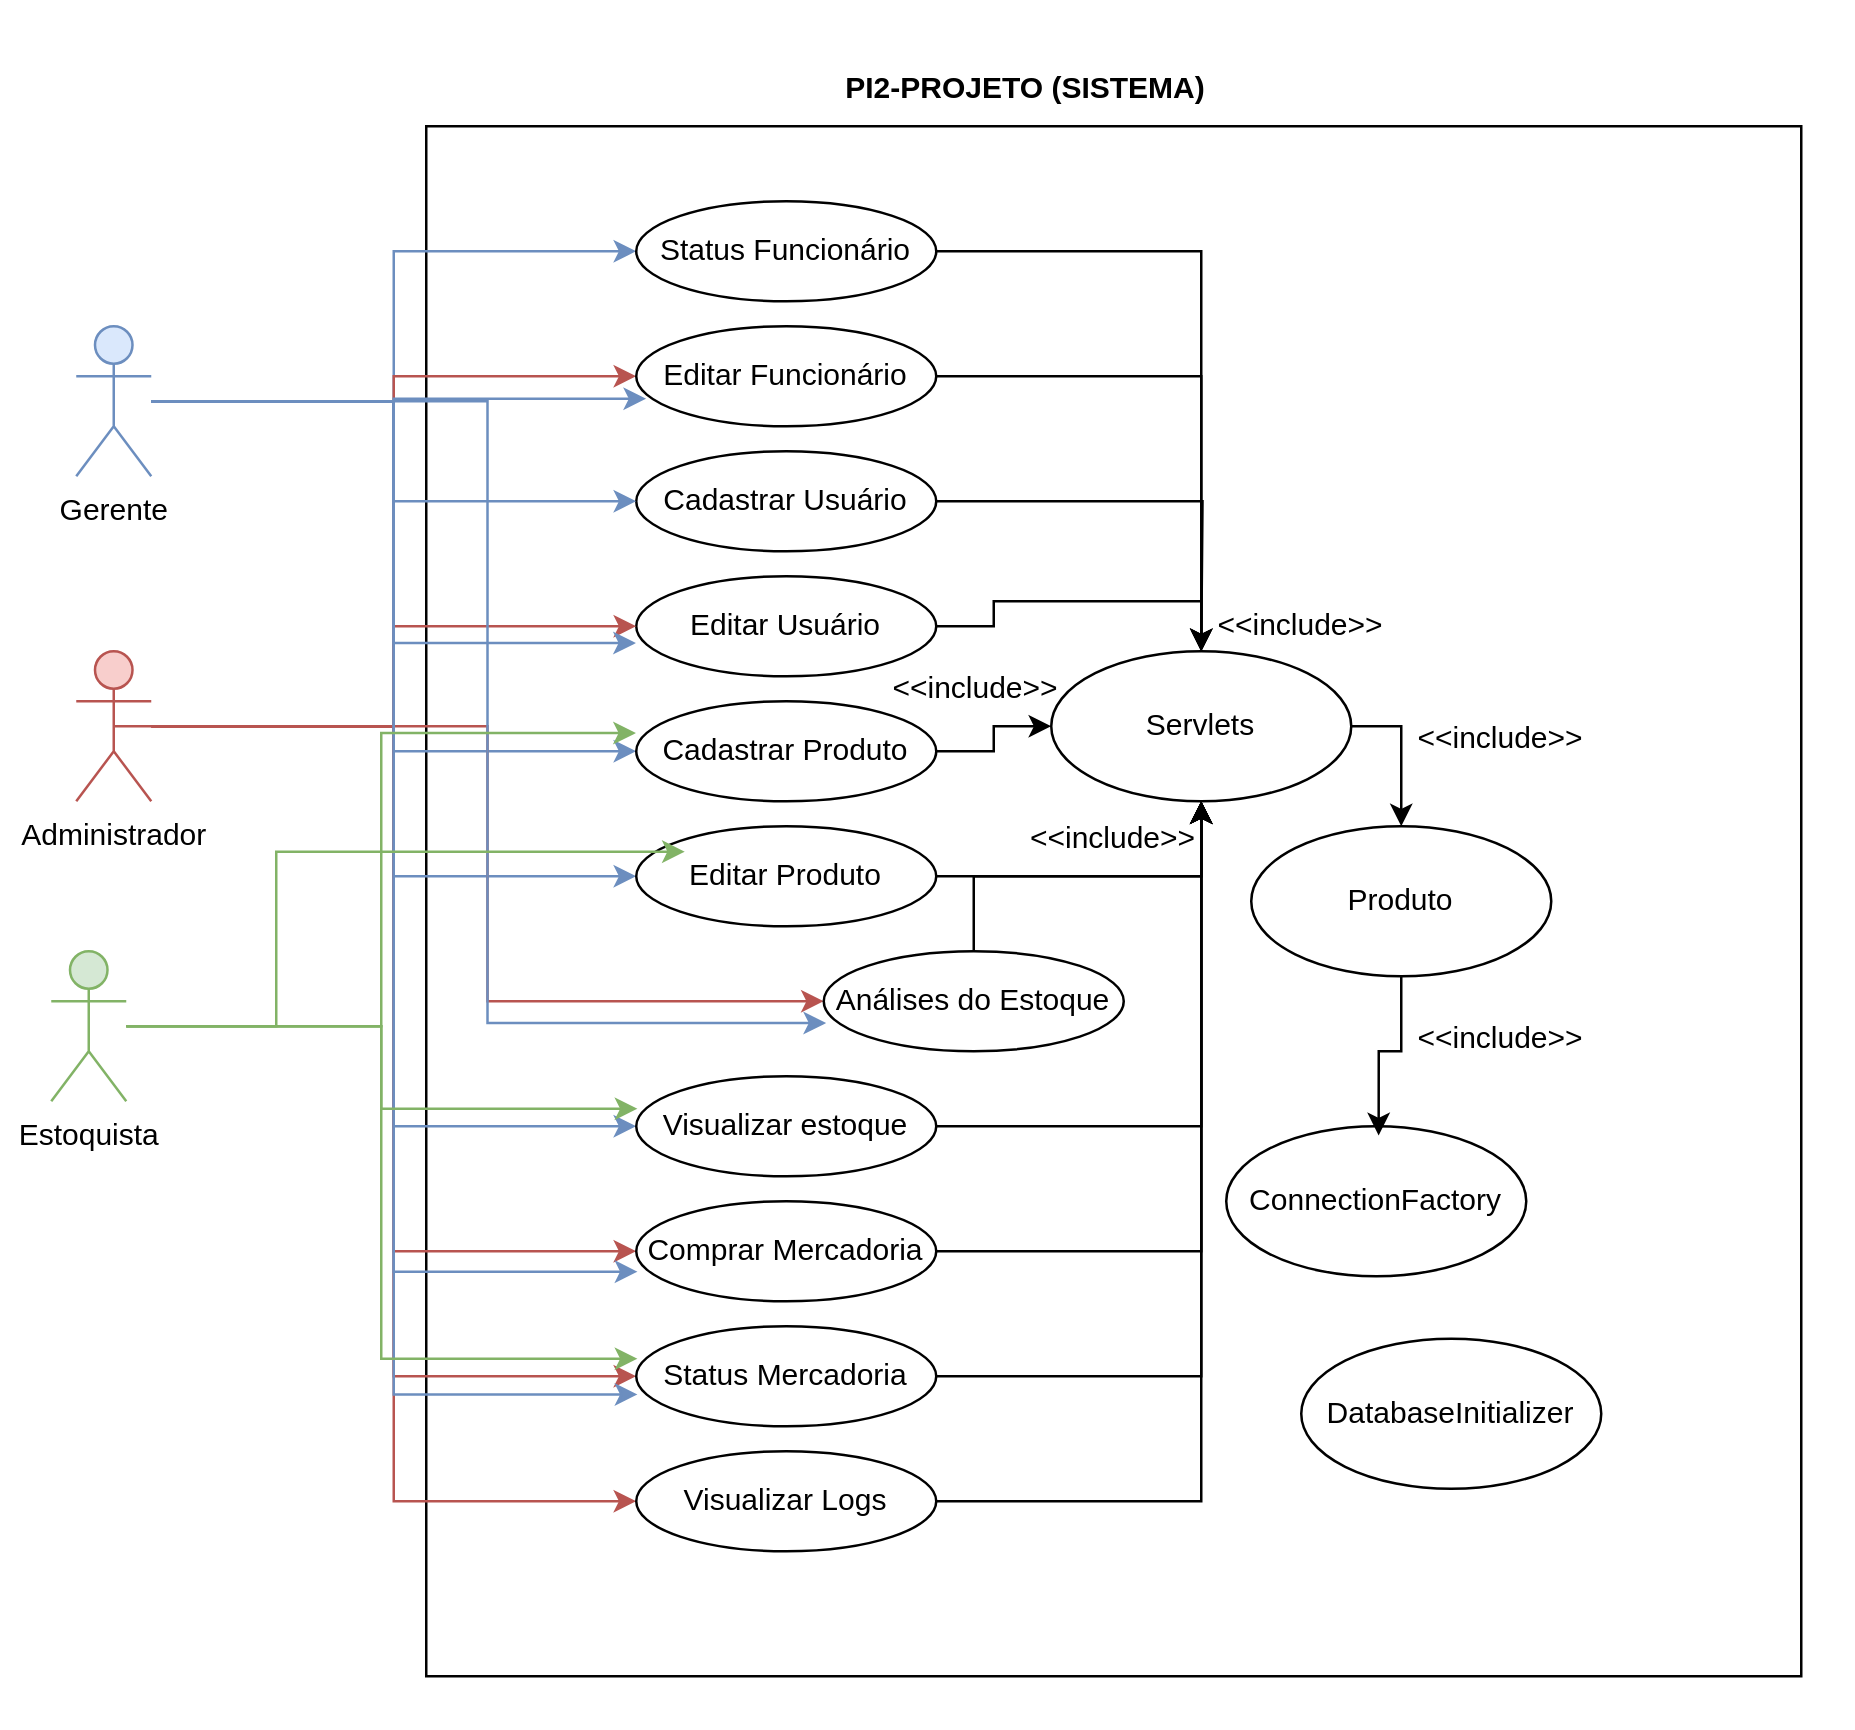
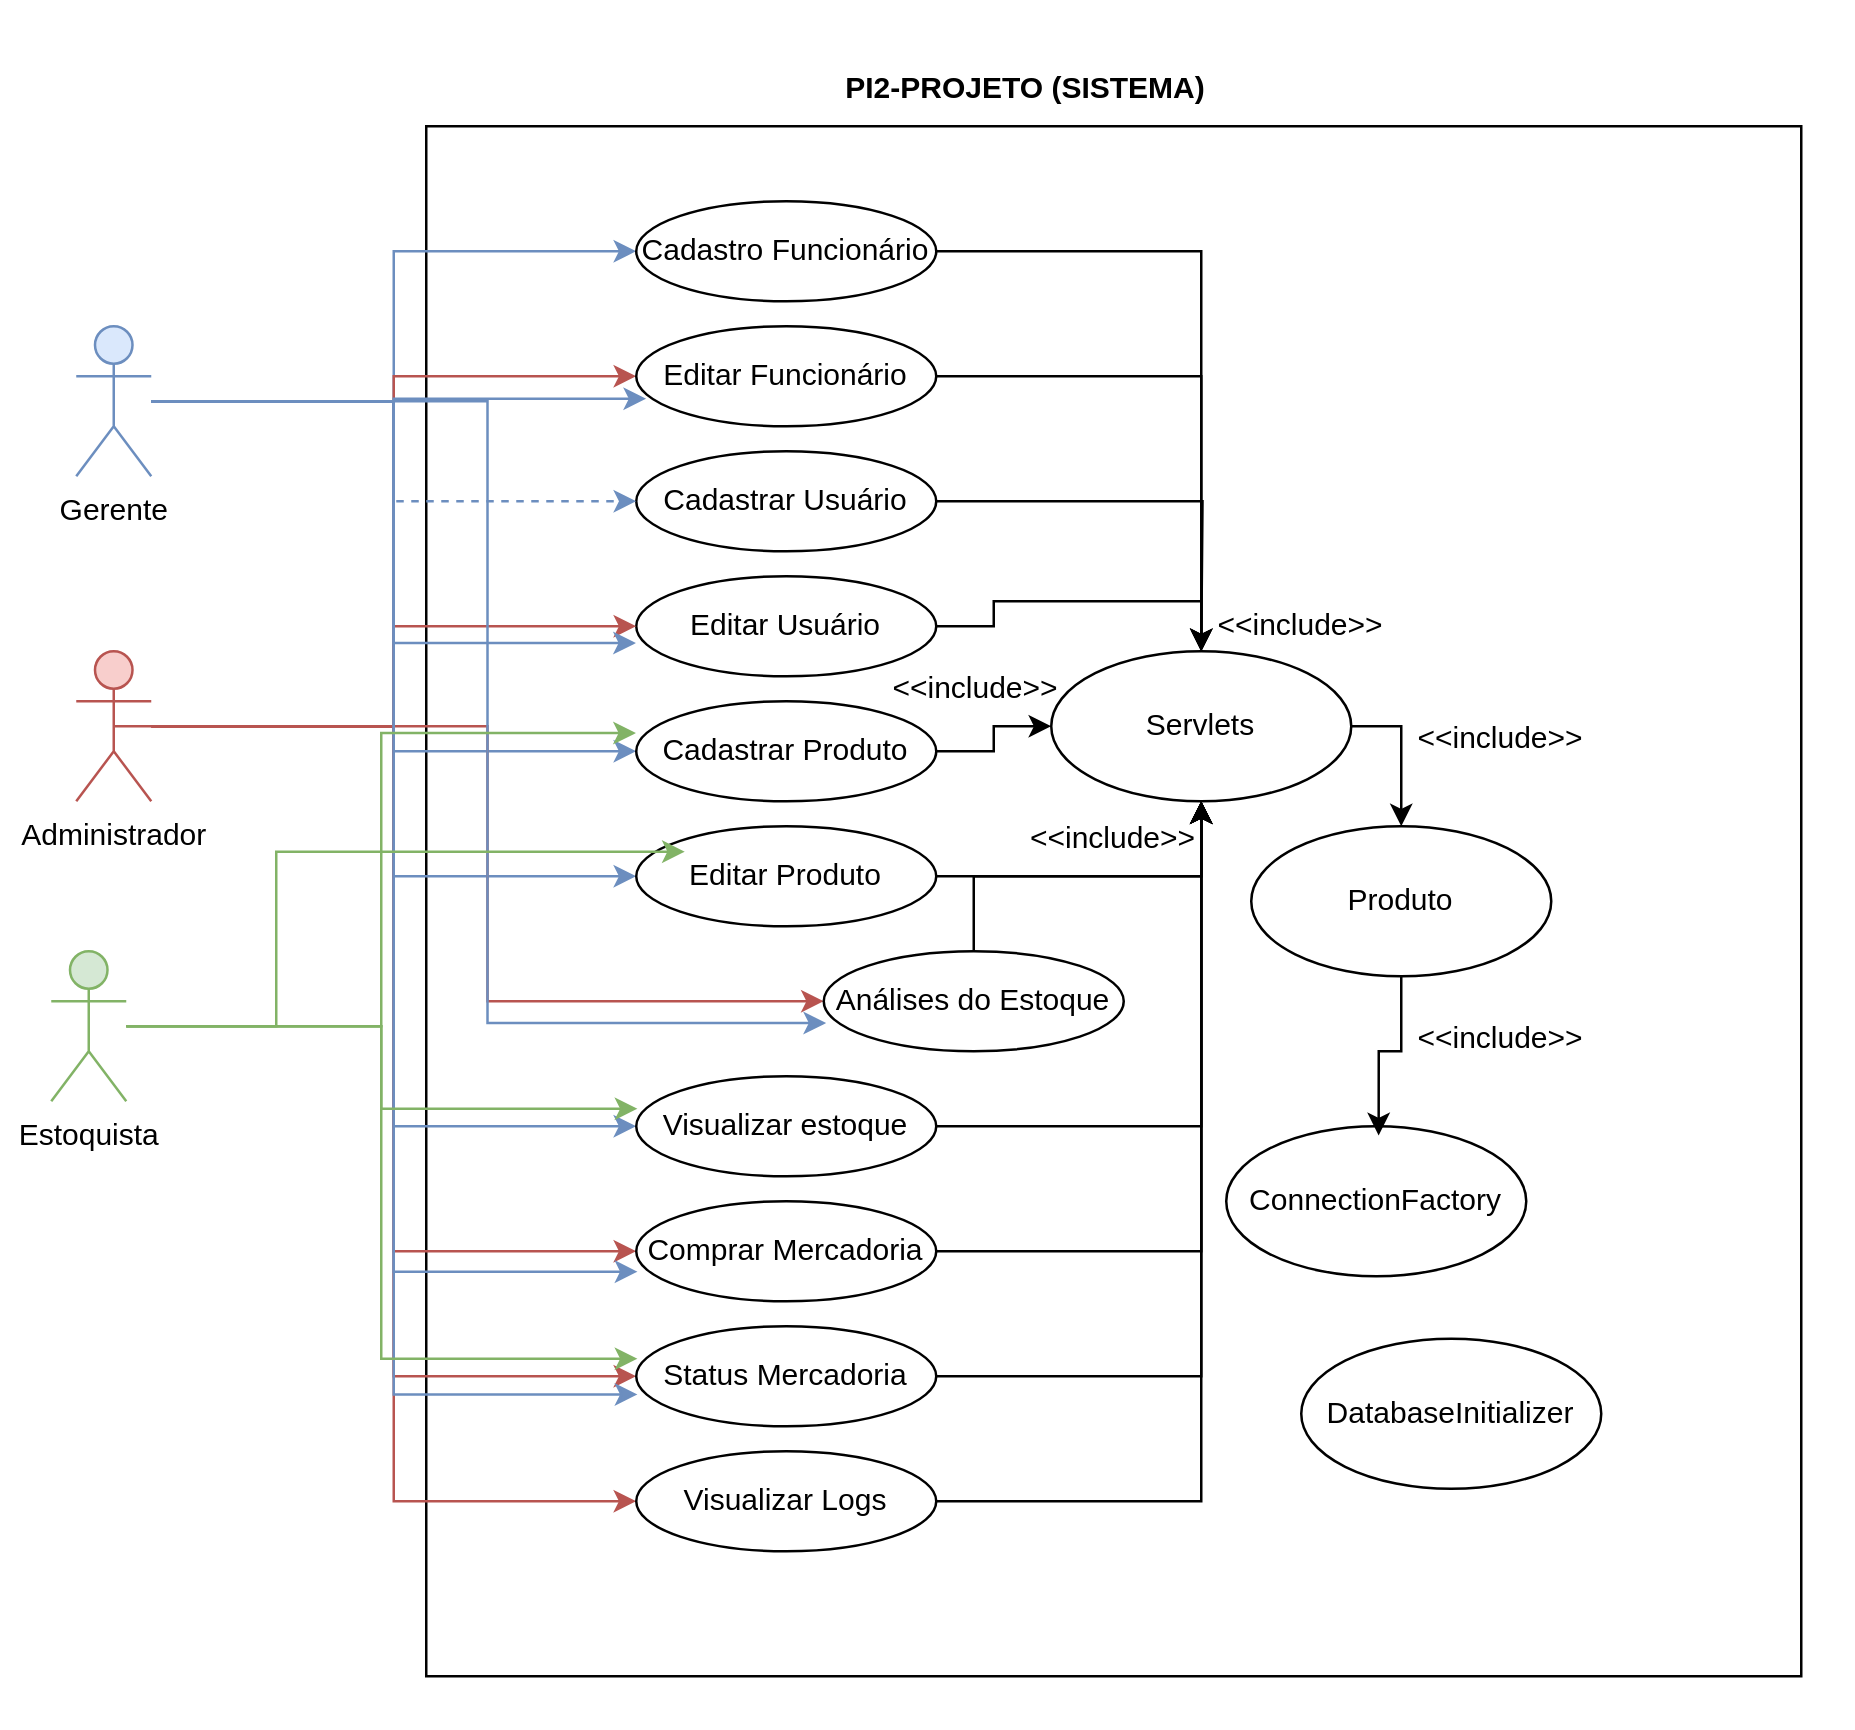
node "Status Funcionário": label "Status Funcionário" -> "Cadastro Funcionário"
edge "Gerente" -> "Cadastrar Usuário": style solid -> dashed
